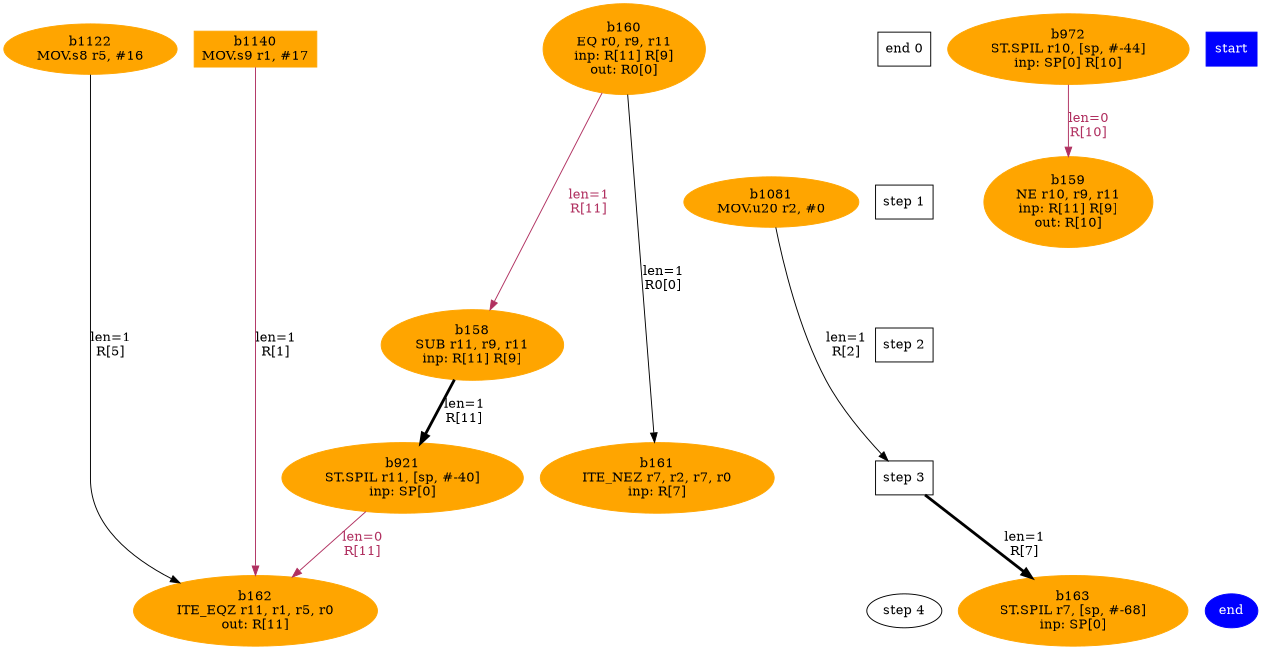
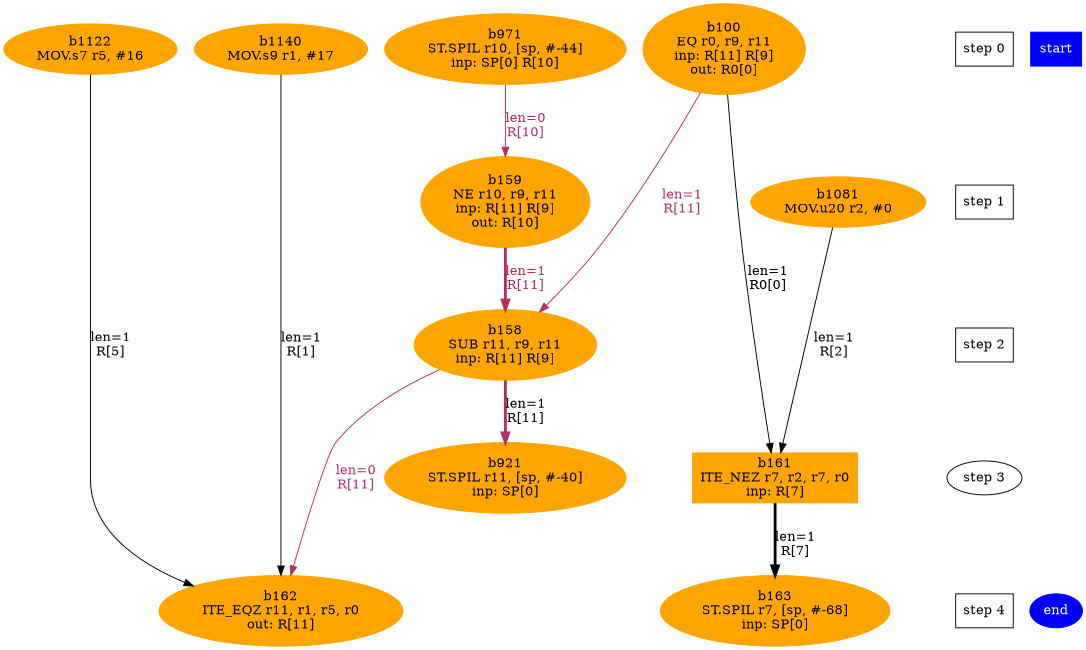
node "b1122 MOV.s8 r5, #16": label "b1122 MOV.s8 r5, #16" -> "b1122 MOV.s7 r5, #16"
node "b1140 MOV.s9 r1, #17": shape box -> ellipse
node "b160 EQ r0, r9, r11 inp: R[11] R[9] out: R0[0]": label "b160 EQ r0, r9, r11 inp: R[11] R[9] out: R0[0]" -> "b100 EQ r0, r9, r11 inp: R[11] R[9] out: R0[0]"
node "end 0": label "end 0" -> "step 0"
node "b972 ST.SPIL r10, [sp, #-44] inp: SP[0] R[10]": label "b972 ST.SPIL r10, [sp, #-44] inp: SP[0] R[10]" -> "b971 ST.SPIL r10, [sp, #-44] inp: SP[0] R[10]"
edge "b159 NE r10, r9, r11 inp: R[11] R[9] out: R[10]" -> "b158 SUB r11, r9, r11 inp: R[11] R[9]": added, label "len=1 R[11]"
edge "b1140 MOV.s9 r1, #17" -> "b162 ITE_EQZ r11, r1, r5, r0 out: R[11]": color maroon -> black
edge "b1081 MOV.u20 r2, #0" -> "step 3": now "b1081 MOV.u20 r2, #0" -> "b161 ITE_NEZ r7, r2, r7, r0 inp: R[7]"
edge "b158 SUB r11, r9, r11 inp: R[11] R[9]" -> "b921 ST.SPIL r11, [sp, #-40] inp: SP[0]": color black -> maroon
node "b161 ITE_NEZ r7, r2, r7, r0 inp: R[7]": shape ellipse -> box
node "step 3": shape box -> ellipse
edge "step 3" -> "b163 ST.SPIL r7, [sp, #-68] inp: SP[0]": now "b161 ITE_NEZ r7, r2, r7, r0 inp: R[7]" -> "b163 ST.SPIL r7, [sp, #-68] inp: SP[0]"
edge "b921 ST.SPIL r11, [sp, #-40] inp: SP[0]" -> "b162 ITE_EQZ r11, r1, r5, r0 out: R[11]": now "b158 SUB r11, r9, r11 inp: R[11] R[9]" -> "b162 ITE_EQZ r11, r1, r5, r0 out: R[11]"
node "step 4": shape ellipse -> box
